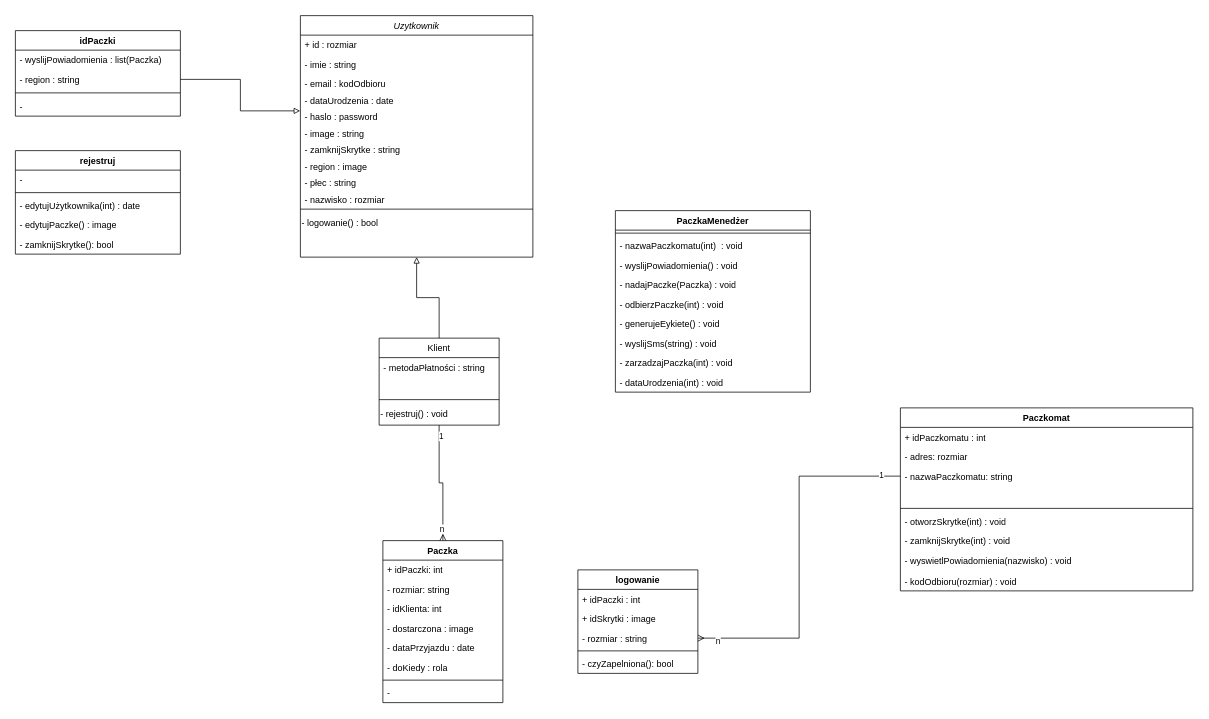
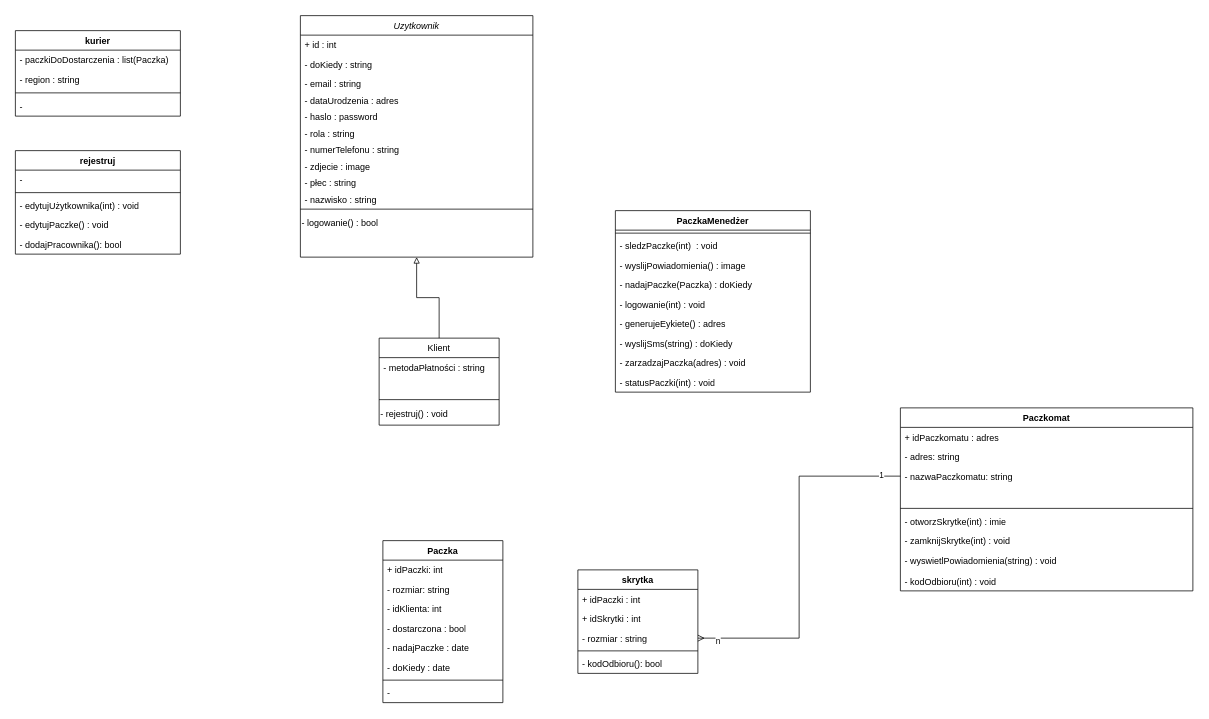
node "idPaczki": label "idPaczki" -> "kurier"
node "+ id : rozmiar": label "+ id : rozmiar" -> "+ id : int"
node "- wyslijPowiadomienia : list(Paczka)": label "- wyslijPowiadomienia : list(Paczka)" -> "- paczkiDoDostarczenia : list(Paczka)"
node "- imie : string": label "- imie : string" -> "- doKiedy : string"
node "- email : kodOdbioru": label "- email : kodOdbioru" -> "- email : string"
edge "- region : string" -> "- haslo : password": removed
node "- dataUrodzenia : date": label "- dataUrodzenia : date" -> "- dataUrodzenia : adres"
node "- image : string": label "- image : string" -> "- rola : string"
node "- zamknijSkrytke : string": label "- zamknijSkrytke : string" -> "- numerTelefonu : string"
node "- region : image": label "- region : image" -> "- zdjecie : image"
node "- nazwisko : rozmiar": label "- nazwisko : rozmiar" -> "- nazwisko : string"
node "- edytujUżytkownika(int) : date": label "- edytujUżytkownika(int) : date" -> "- edytujUżytkownika(int) : void"
node "- edytujPaczke() : image": label "- edytujPaczke() : image" -> "- edytujPaczke() : void"
node "- zamknijSkrytke(): bool": label "- zamknijSkrytke(): bool" -> "- dodajPracownika(): bool"
node "- nazwaPaczkomatu(int) : void": label "- nazwaPaczkomatu(int) : void" -> "- sledzPaczke(int) : void"
node "- wyslijPowiadomienia() : void": label "- wyslijPowiadomienia() : void" -> "- wyslijPowiadomienia() : image"
node "- nadajPaczke(Paczka) : void": label "- nadajPaczke(Paczka) : void" -> "- nadajPaczke(Paczka) : doKiedy"
node "- odbierzPaczke(int) : void": label "- odbierzPaczke(int) : void" -> "- logowanie(int) : void"
node "- generujeEykiete() : void": label "- generujeEykiete() : void" -> "- generujeEykiete() : adres"
node "- wyslijSms(string) : void": label "- wyslijSms(string) : void" -> "- wyslijSms(string) : doKiedy"
node "- zarzadzajPaczka(int) : void": label "- zarzadzajPaczka(int) : void" -> "- zarzadzajPaczka(adres) : void"
node "- dataUrodzenia(int) : void": label "- dataUrodzenia(int) : void" -> "- statusPaczki(int) : void"
node "+ idPaczkomatu : int": label "+ idPaczkomatu : int" -> "+ idPaczkomatu : adres"
node "- adres: rozmiar": label "- adres: rozmiar" -> "- adres: string"
edge "- rejestruj() : void" -> "Paczka": removed, labels "1", "n"
node "- otworzSkrytke(int) : void": label "- otworzSkrytke(int) : void" -> "- otworzSkrytke(int) : imie"
node "- wyswietlPowiadomienia(nazwisko) : void": label "- wyswietlPowiadomienia(nazwisko) : void" -> "- wyswietlPowiadomienia(string) : void"
node "logowanie": label "logowanie" -> "skrytka"
node "- kodOdbioru(rozmiar) : void": label "- kodOdbioru(rozmiar) : void" -> "- kodOdbioru(int) : void"
node "+ idSkrytki : image": label "+ idSkrytki : image" -> "+ idSkrytki : int"
node "- dostarczona : image": label "- dostarczona : image" -> "- dostarczona : bool"
node "- dataPrzyjazdu : date": label "- dataPrzyjazdu : date" -> "- nadajPaczke : date"
node "- czyZapelniona(): bool": label "- czyZapelniona(): bool" -> "- kodOdbioru(): bool"
node "- doKiedy : rola": label "- doKiedy : rola" -> "- doKiedy : date"
